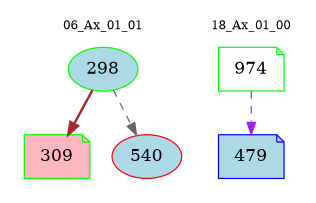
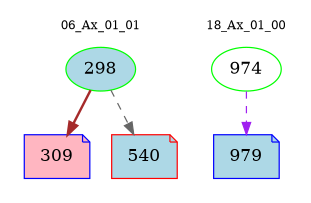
node "974": shape note -> ellipse
node "309": color green -> blue
node "540": shape ellipse -> note
node "479": label "479" -> "979"
